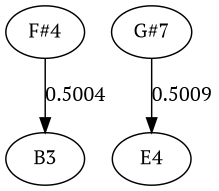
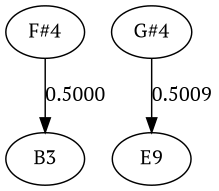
node "G#7": label "G#7" -> "G#4"
edge "F#4" -- "B3": label "0.5004" -> "0.5000"
node "E4": label "E4" -> "E9"
